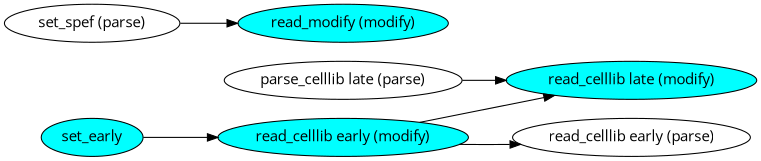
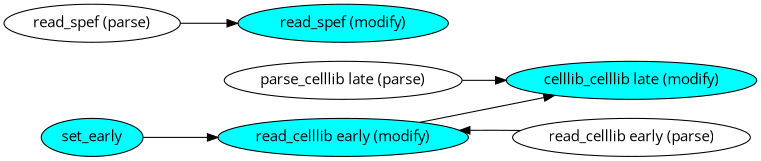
node "set_spef (parse)": label "set_spef (parse)" -> "read_spef (parse)"
node "read_modify (modify)": label "read_modify (modify)" -> "read_spef (modify)"
node "read_celllib late (modify)": label "read_celllib late (modify)" -> "celllib_celllib late (modify)"
edge "read_celllib early (modify)" -> "read_celllib early (parse)": reversed
